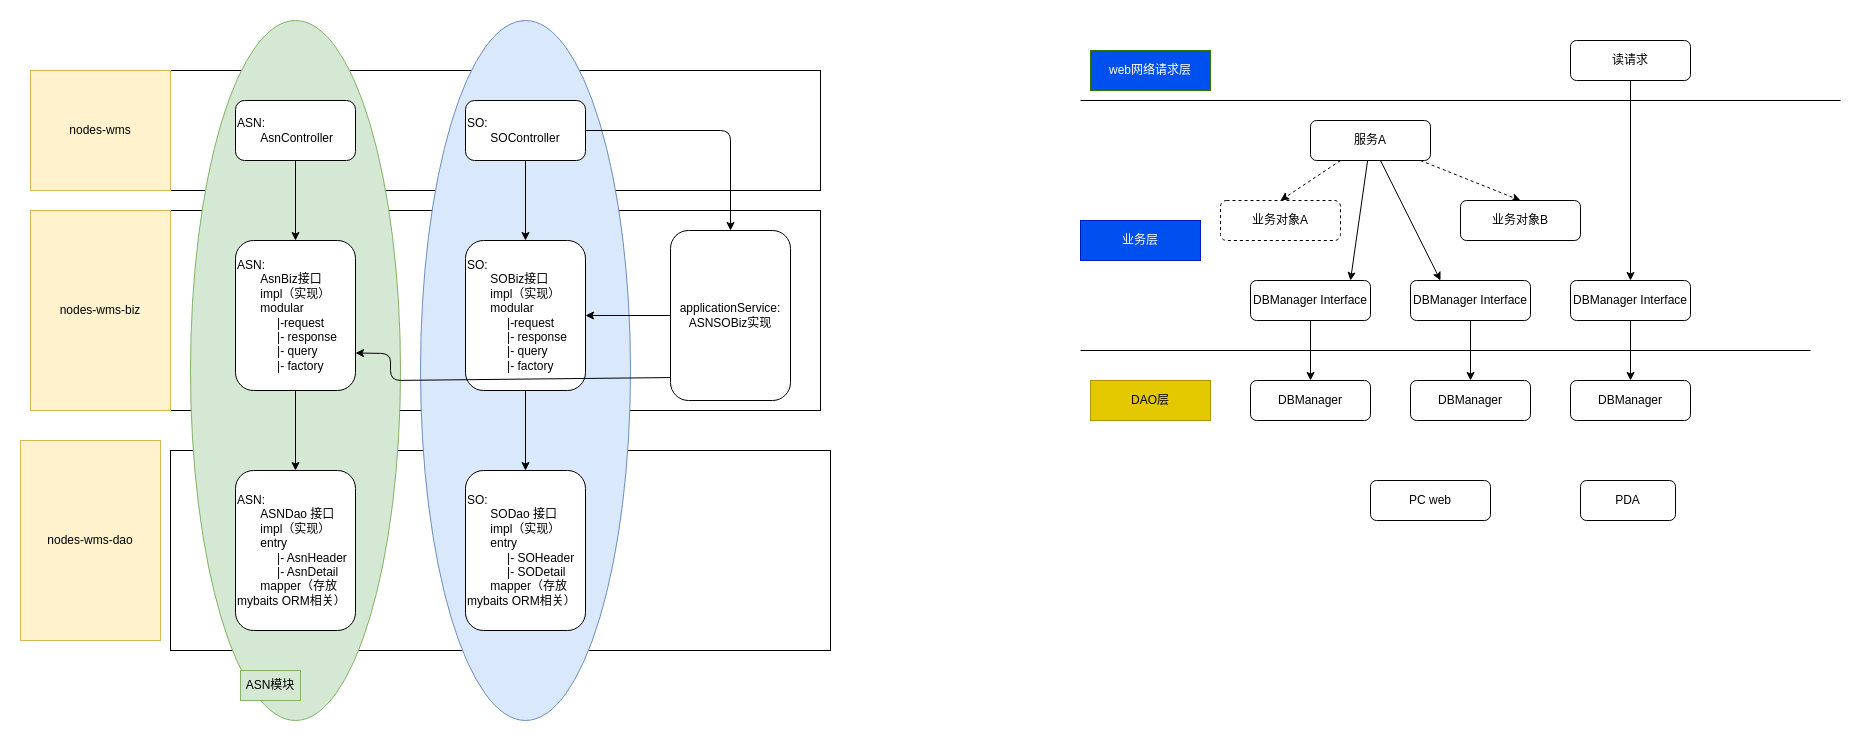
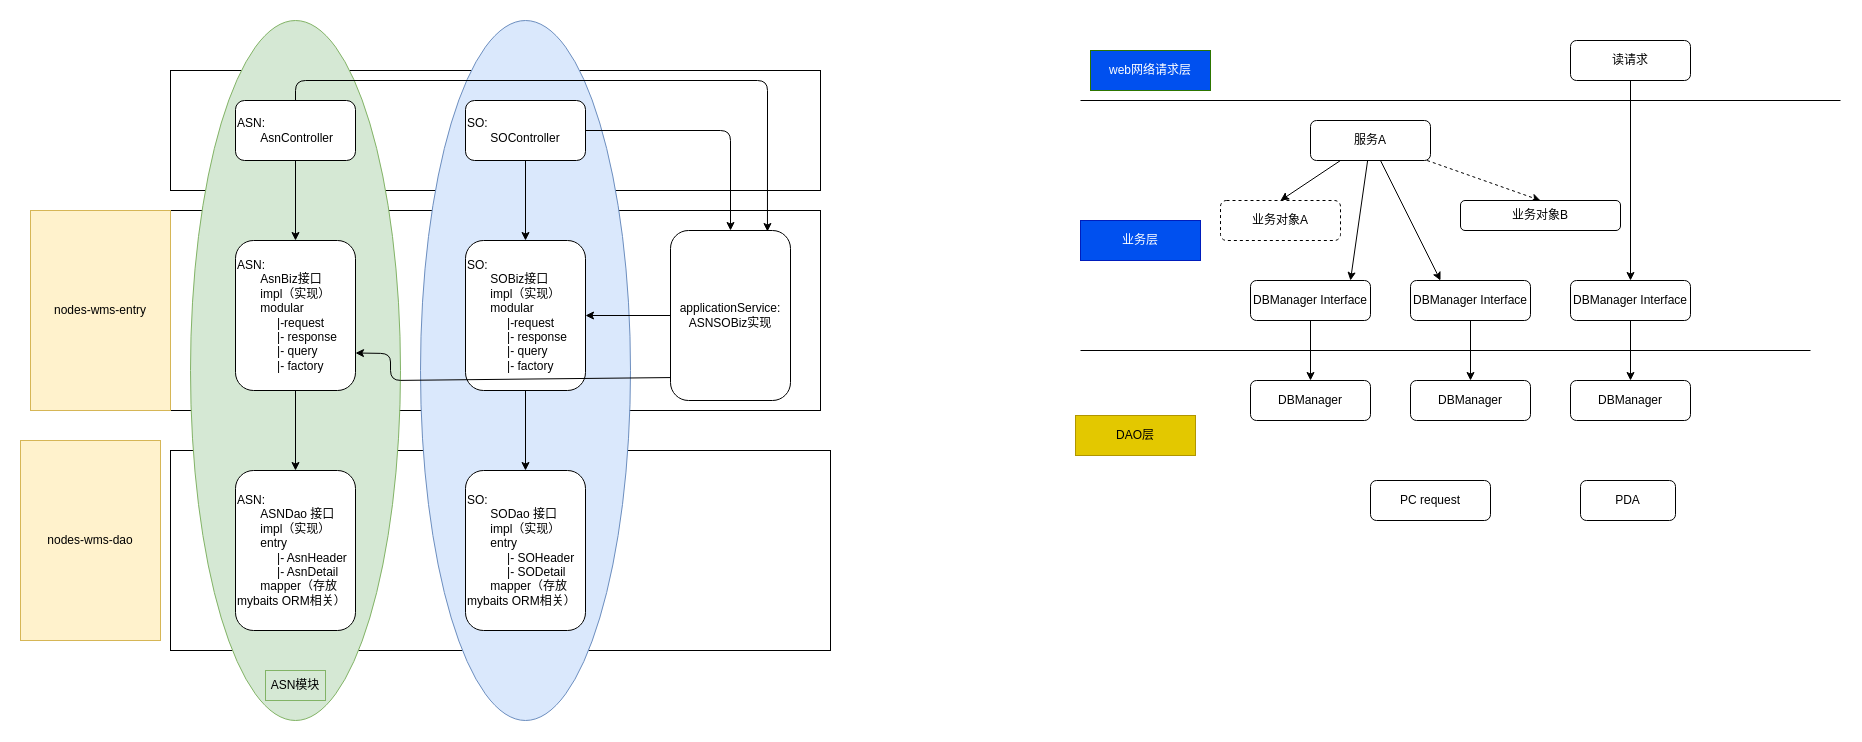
edge "ASN: AsnController" -> "applicationService: ASNSOBiz实现": added
node "nodes-wms": removed
edge "服务A" -> "业务对象A": style dashed -> solid
node "业务对象B": size 120x40 -> 160x30
node "nodes-wms-biz": label "nodes-wms-biz" -> "nodes-wms-entry"
node "DAO层": moved (1151, 401) -> (1136, 436)
node "PC web": label "PC web" -> "PC request"
node "ASN模块": moved (271, 686) -> (296, 686)
